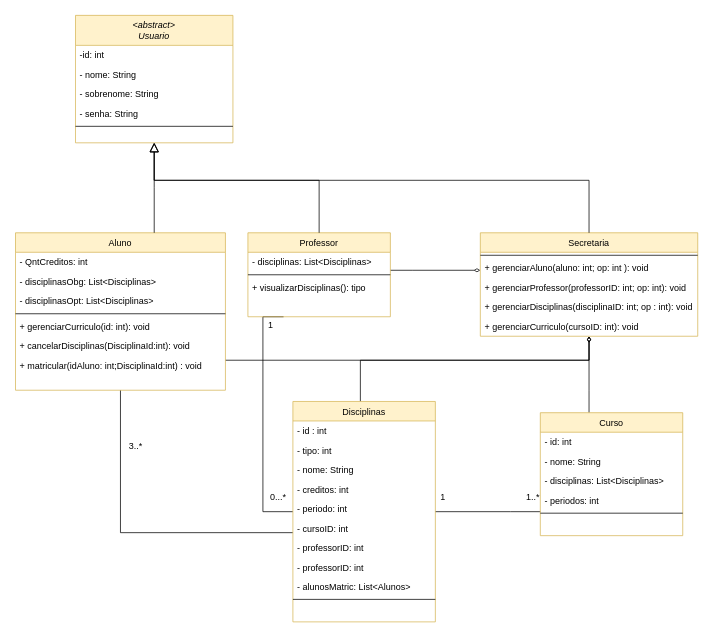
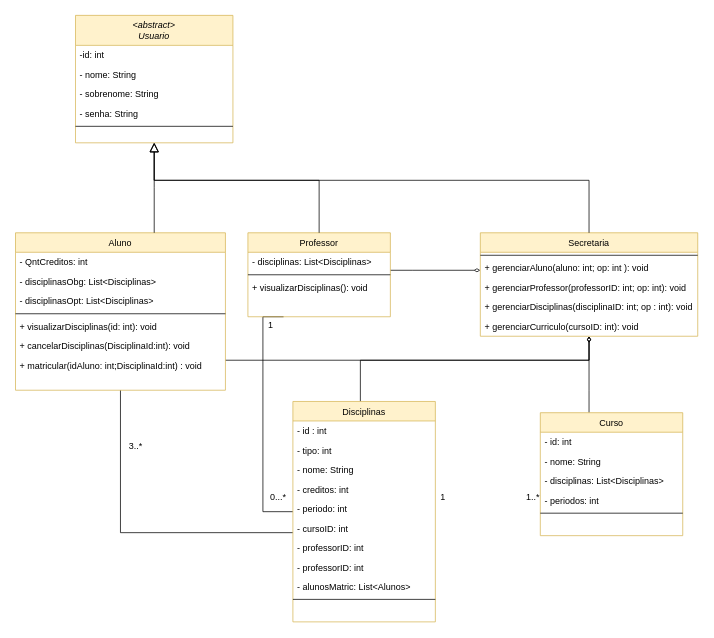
node "+ visualizarDisciplinas(): tipo": label "+ visualizarDisciplinas(): tipo" -> "+ visualizarDisciplinas(): void"
node "+ gerenciarCurriculo(id: int): void": label "+ gerenciarCurriculo(id: int): void" -> "+ visualizarDisciplinas(id: int): void"
edge "Curso" -- "Disciplinas": removed
